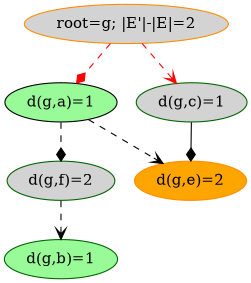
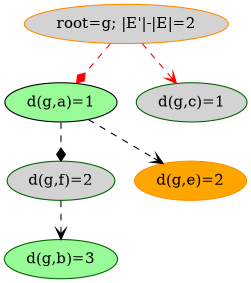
edge "d(g,c)=1" -> "d(g,e)=2": removed
node "d(g,b)=1": label "d(g,b)=1" -> "d(g,b)=3"
